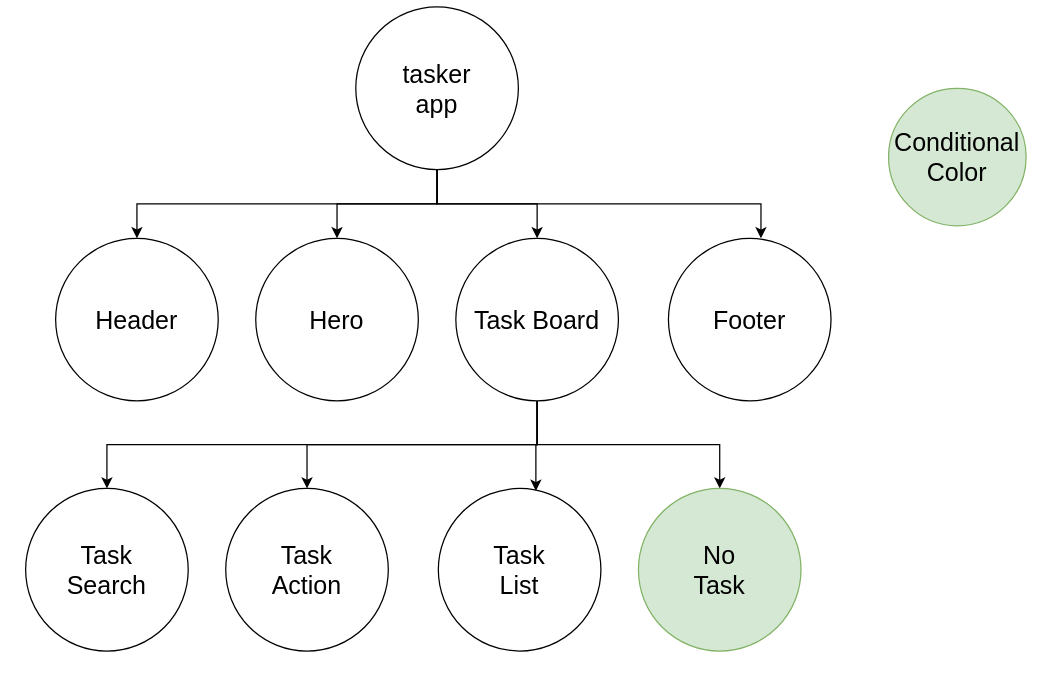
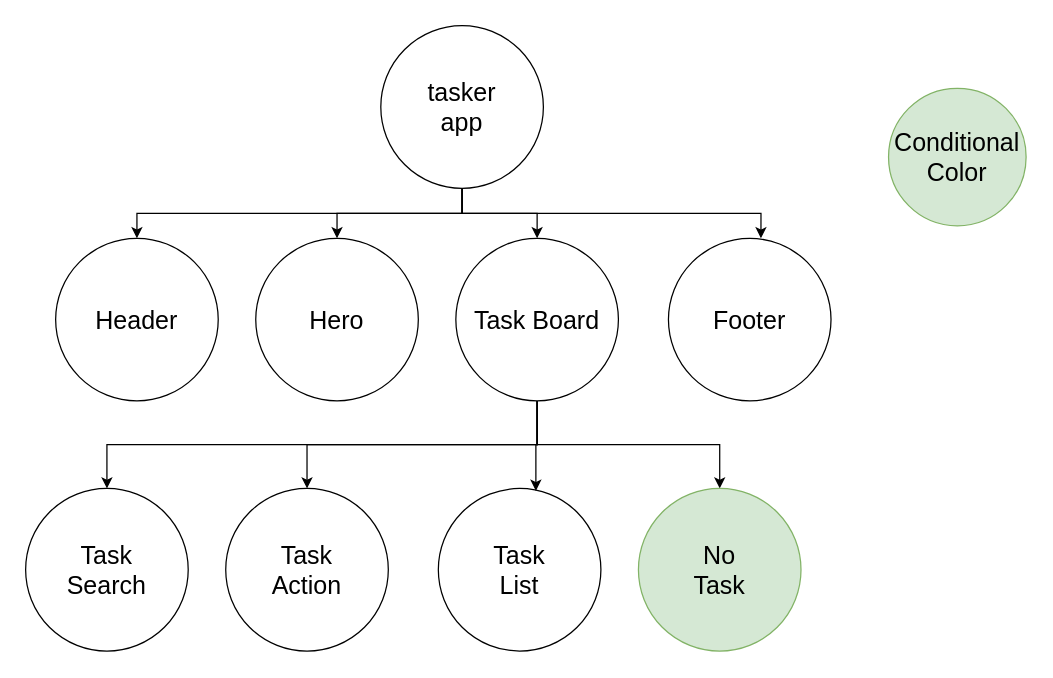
node "tasker app": moved (437, 88) -> (462, 107)
